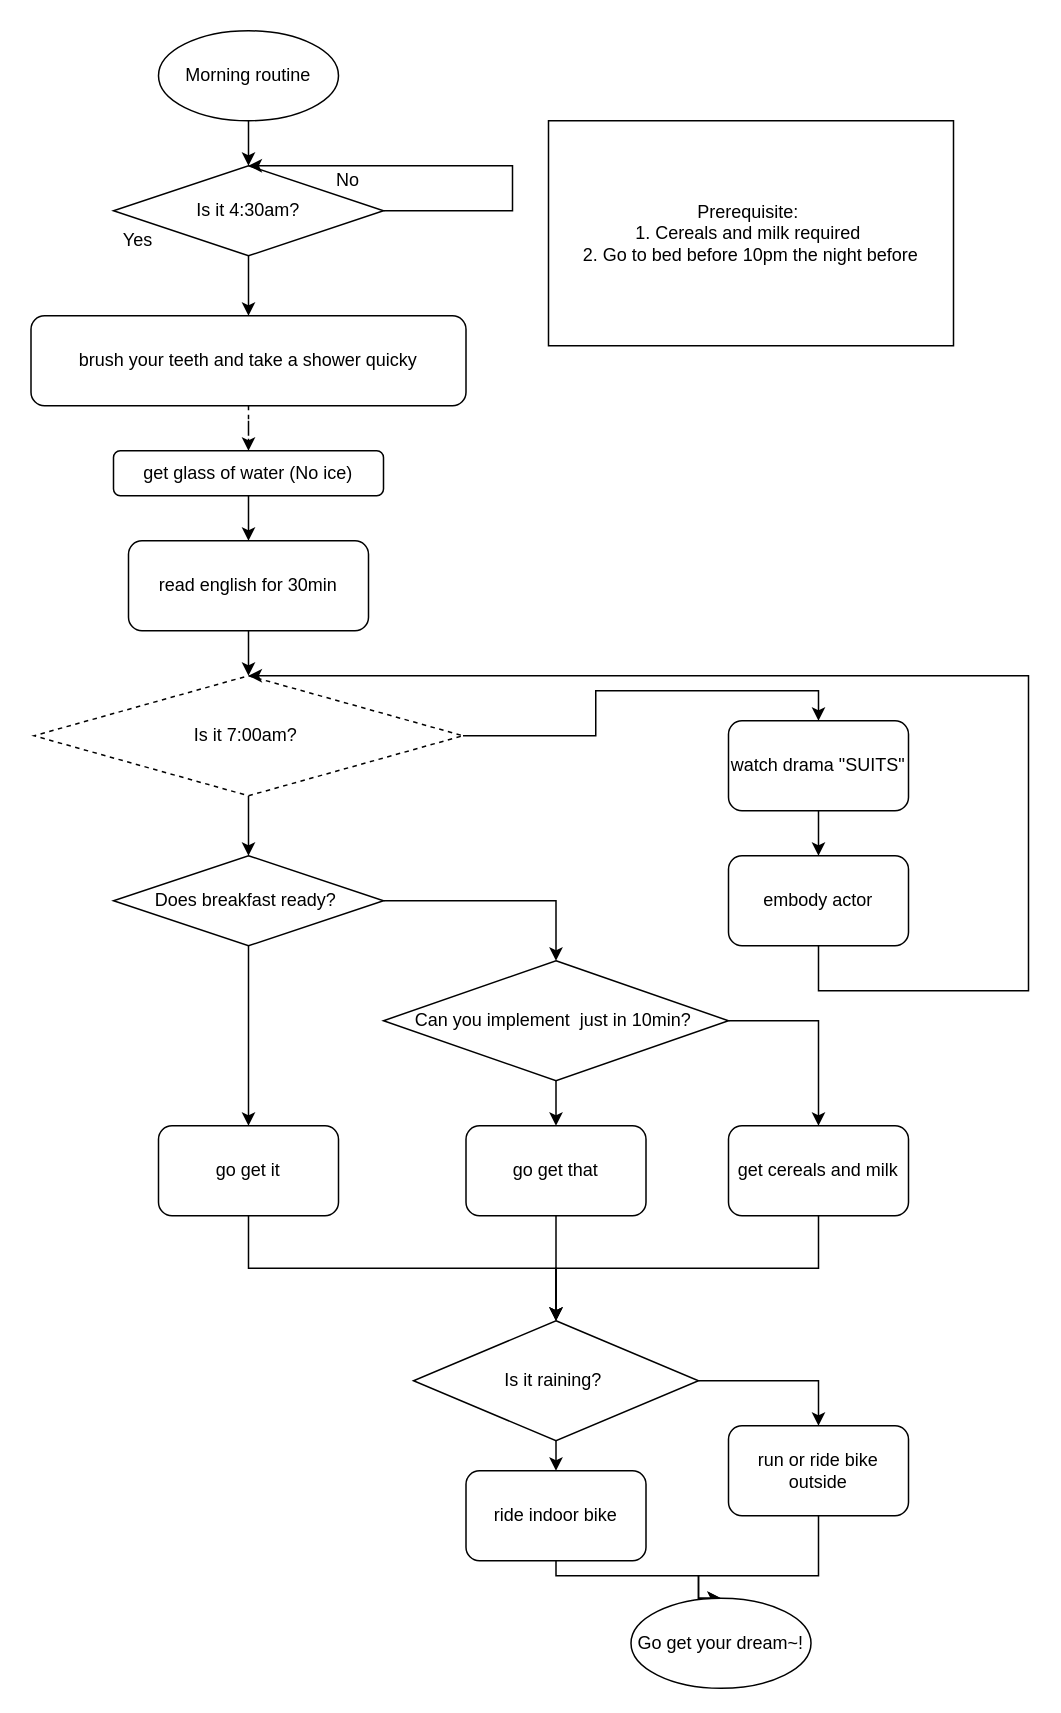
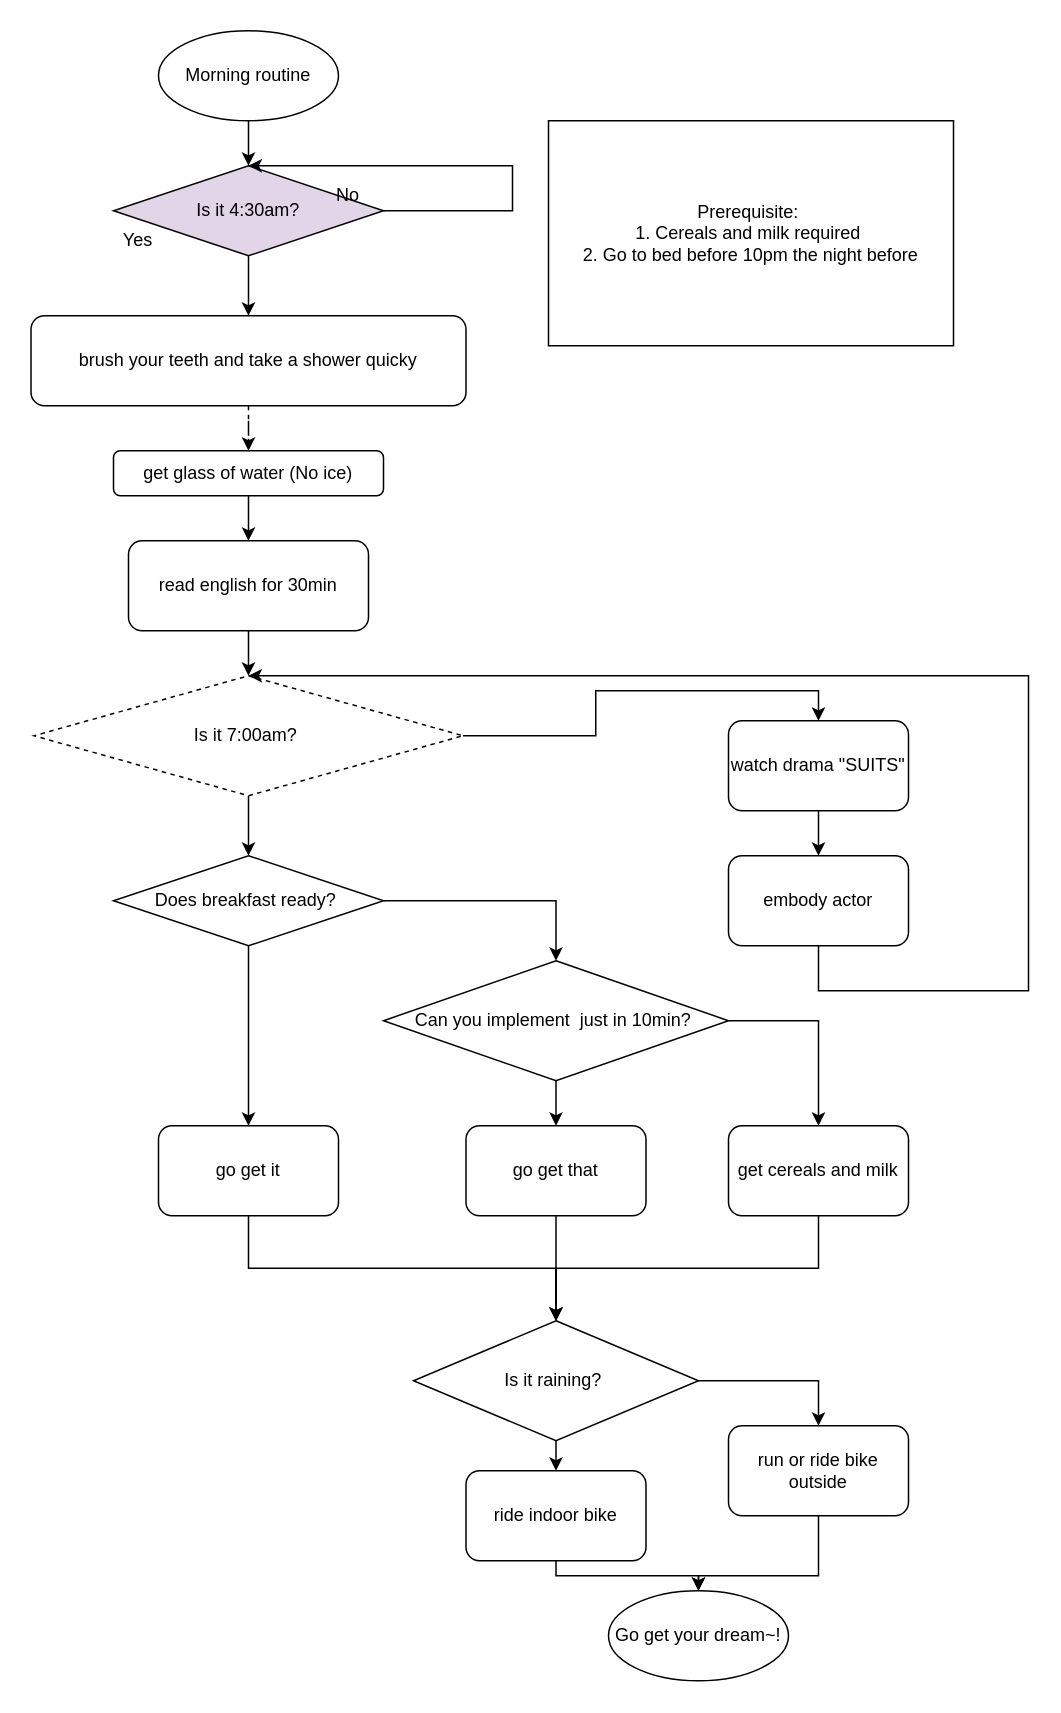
node "No": moved (347, 181) -> (347, 196)
node "Is it 4:30am?": fillcolor #ffffff -> #e1d5e7
node "Go get your dream~!": moved (721, 1643) -> (698, 1636)
